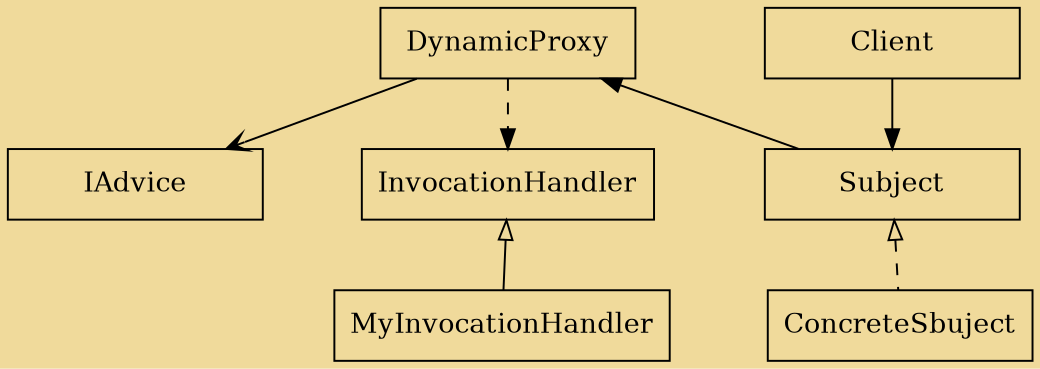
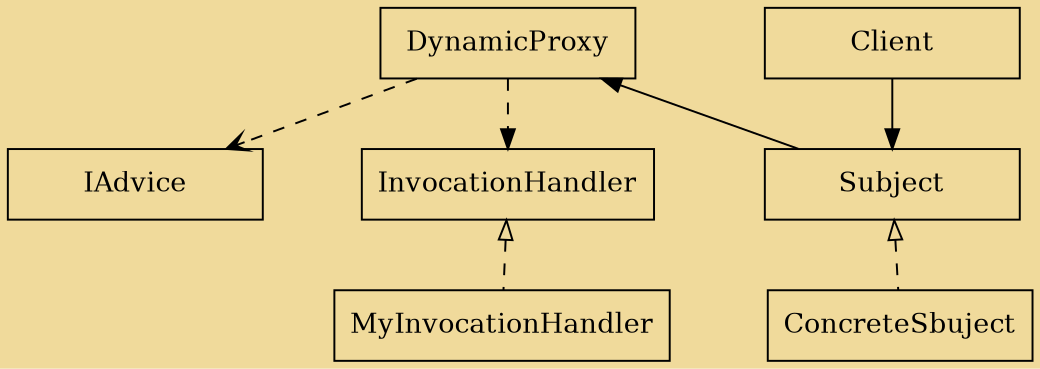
edge "DynamicProxy" -> "IAdvice": style solid -> dashed
edge "MyInvocationHandler" -> "InvocationHandler": style solid -> dashed
